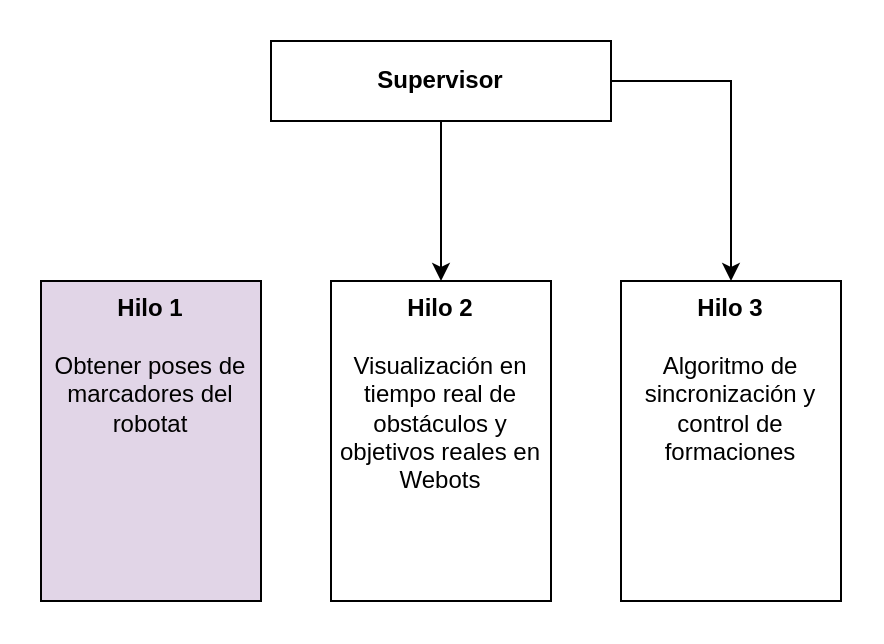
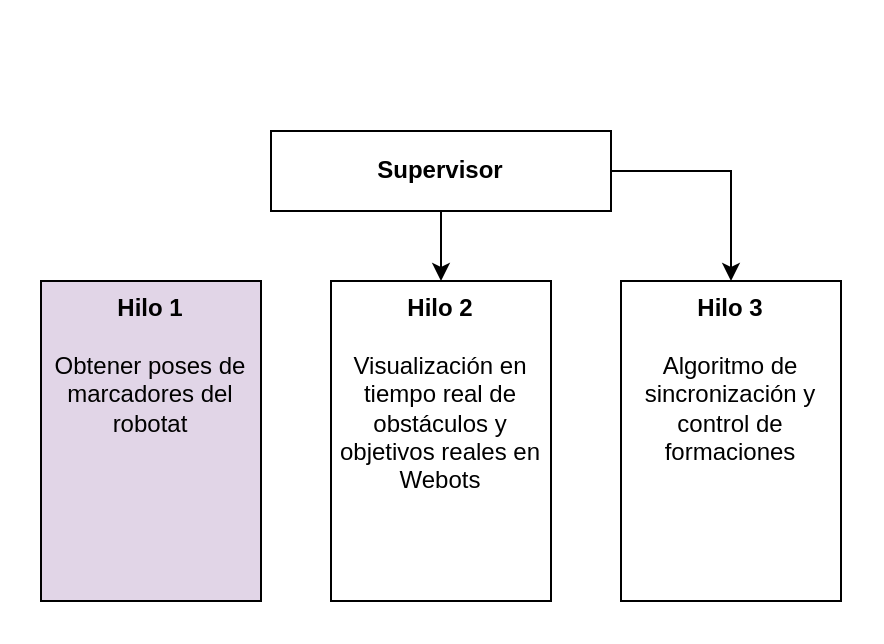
node "Supervisor": moved (441, 81) -> (441, 171)
